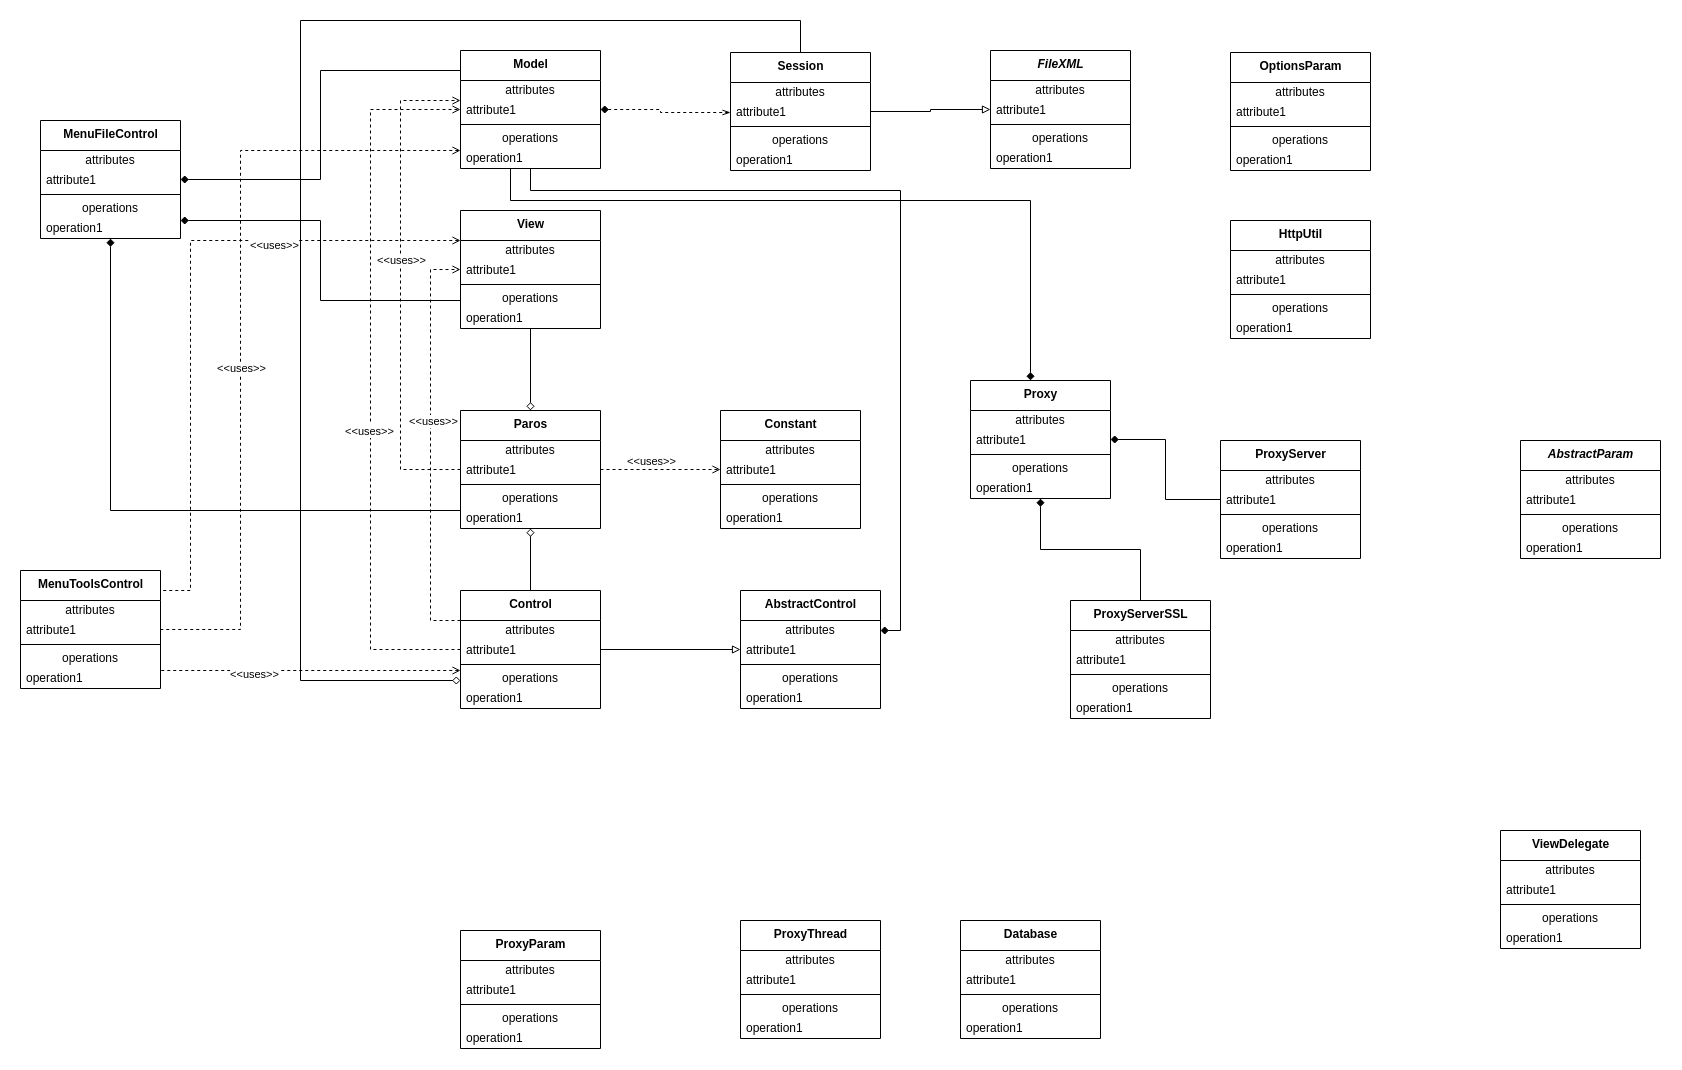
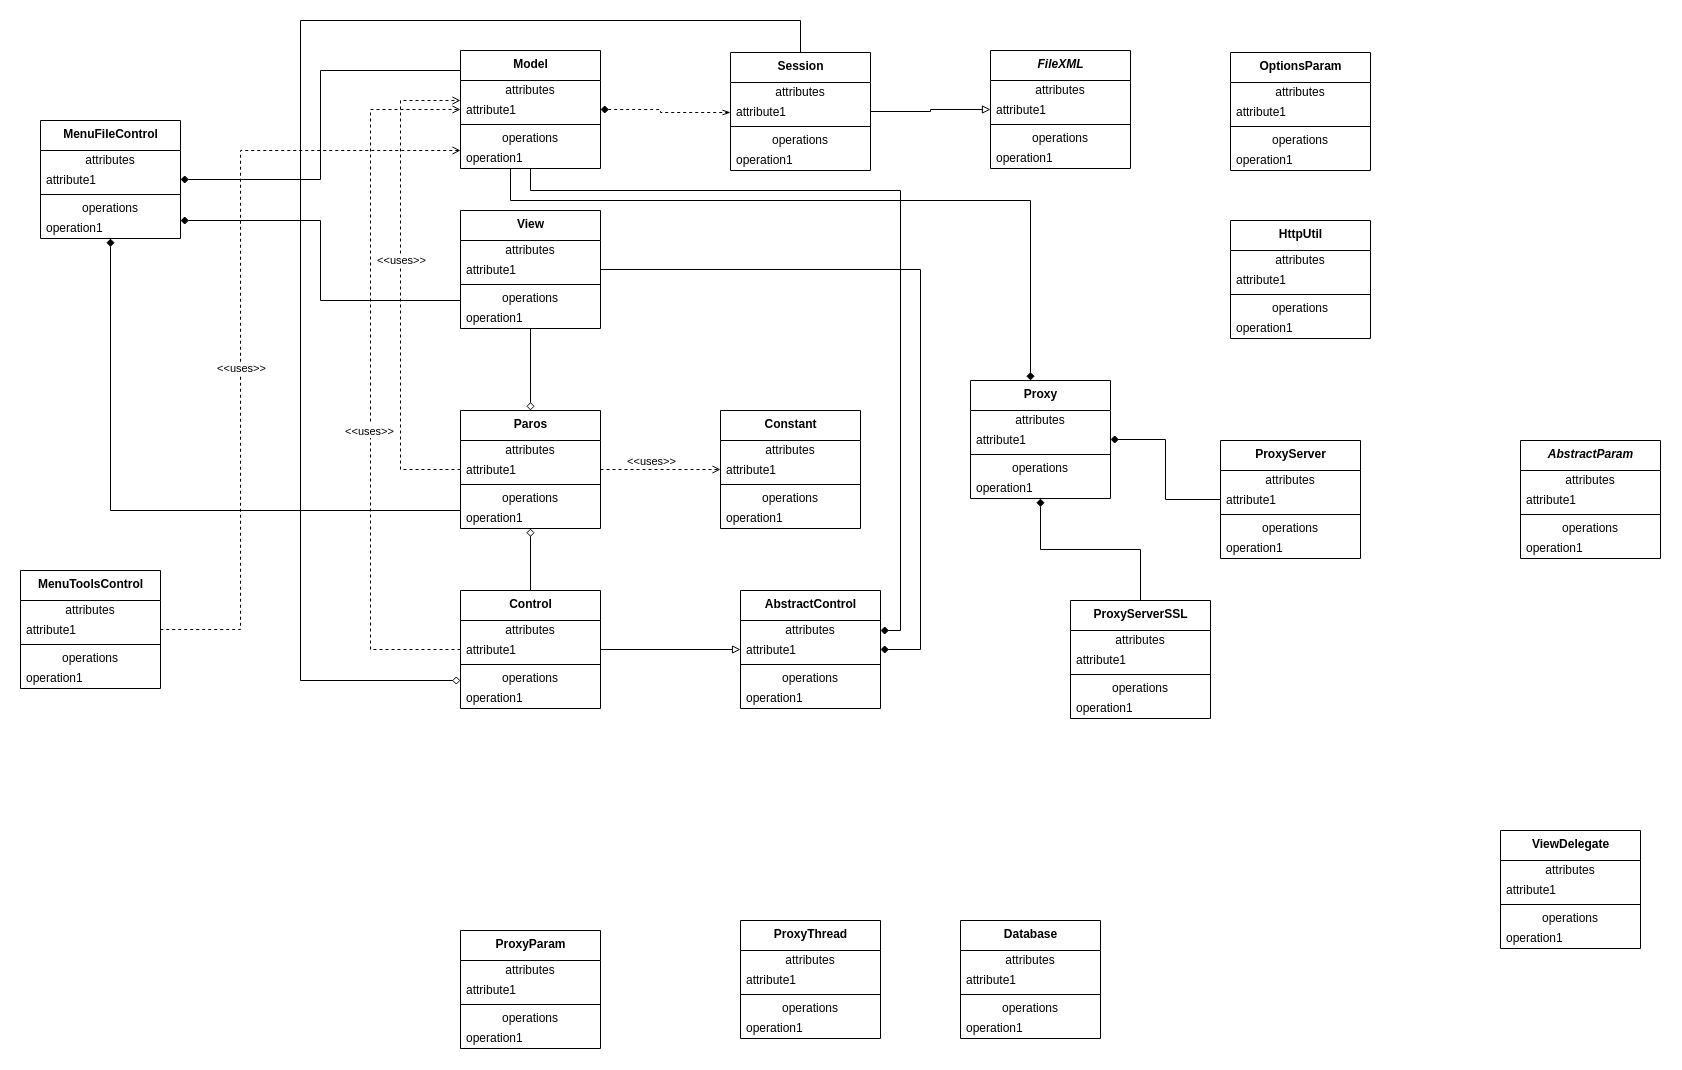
edge "View" -> "AbstractControl": added
edge "MenuToolsControl" -> "View": removed, label "<<uses>>"
edge "Control" -> "View": removed, label "<<uses>>"
edge "MenuToolsControl" -> "Control": removed, label "<<uses>>"
